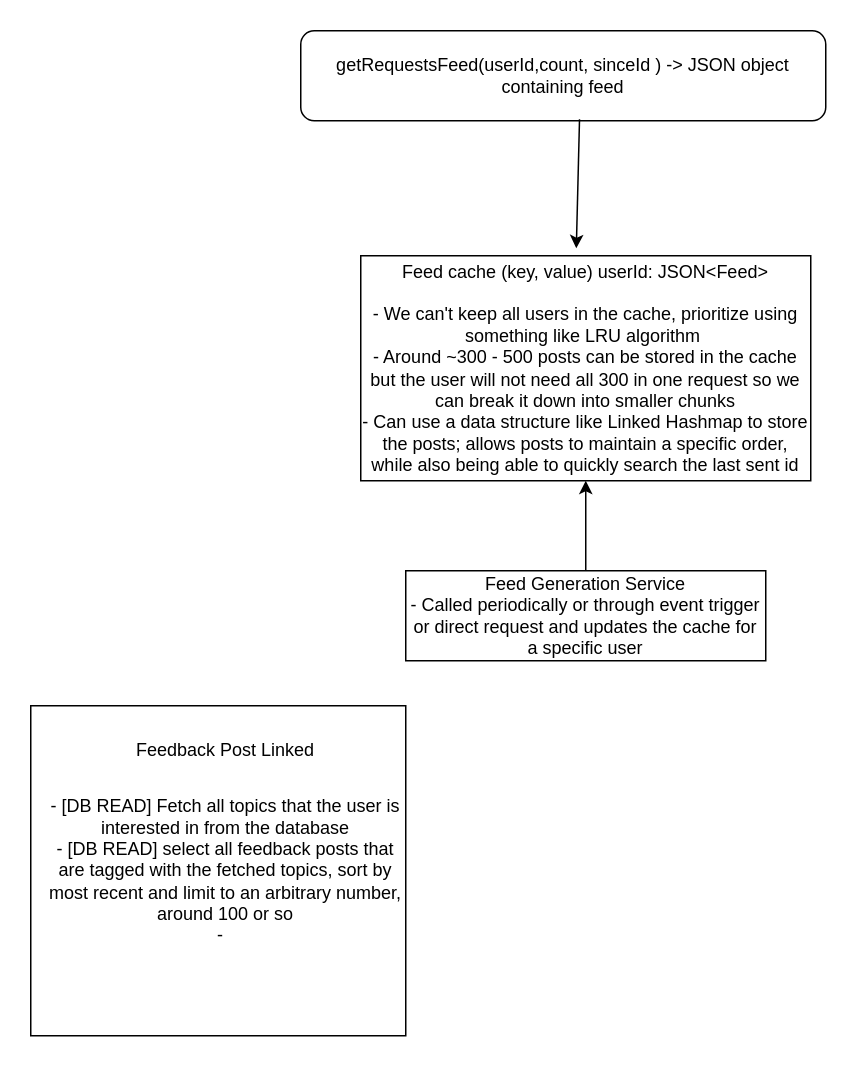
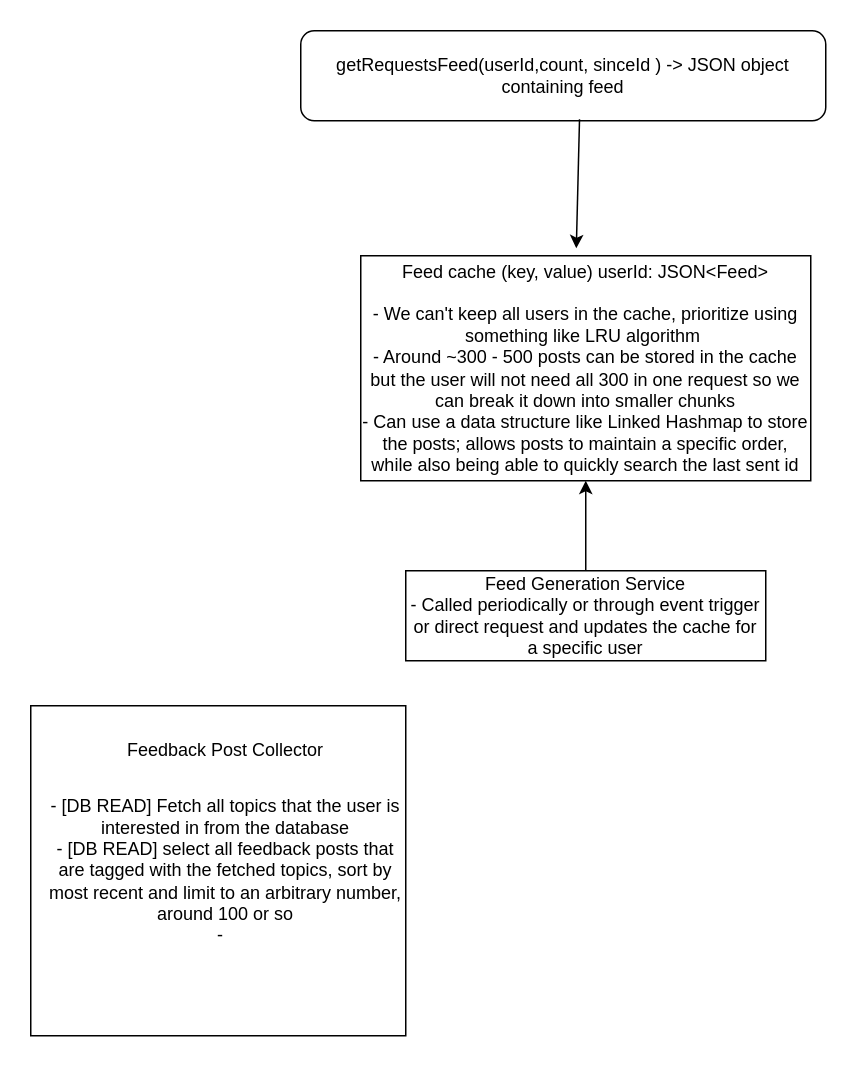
node "Feedback Post Linked": label "Feedback Post Linked" -> "Feedback Post Collector"
